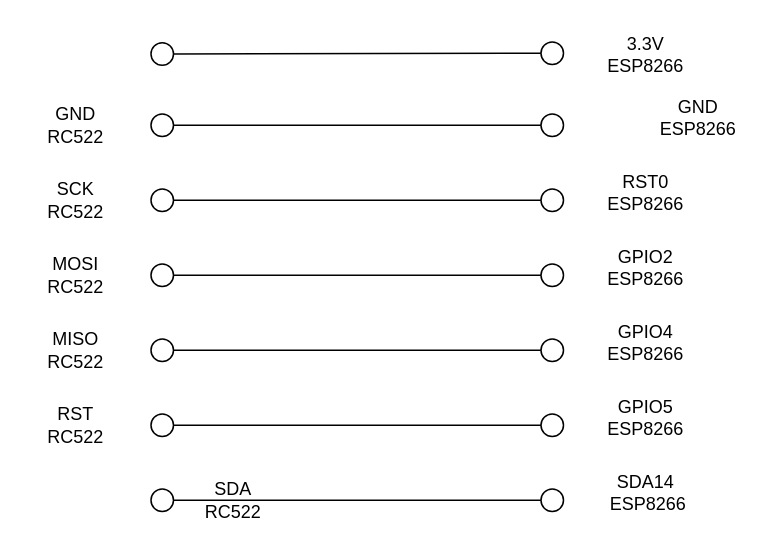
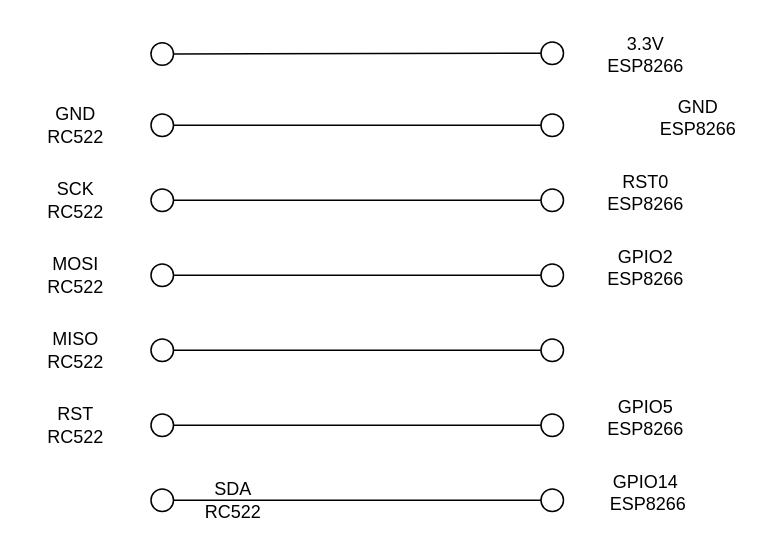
node "GPIO4 ESP8266": removed
node "SDA14 ESP8266": label "SDA14 ESP8266" -> "GPIO14 ESP8266"
